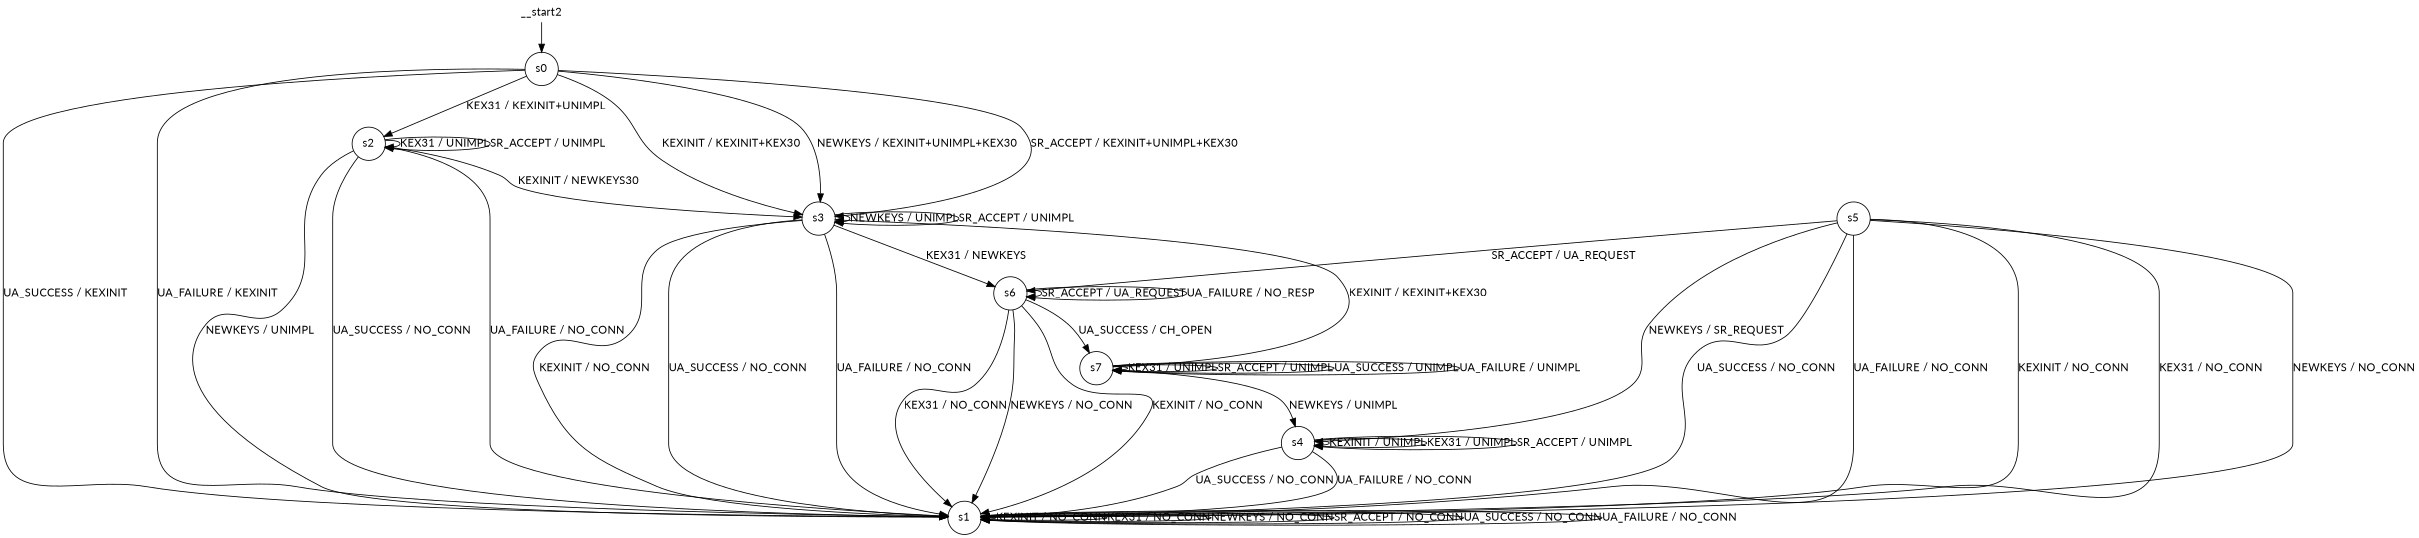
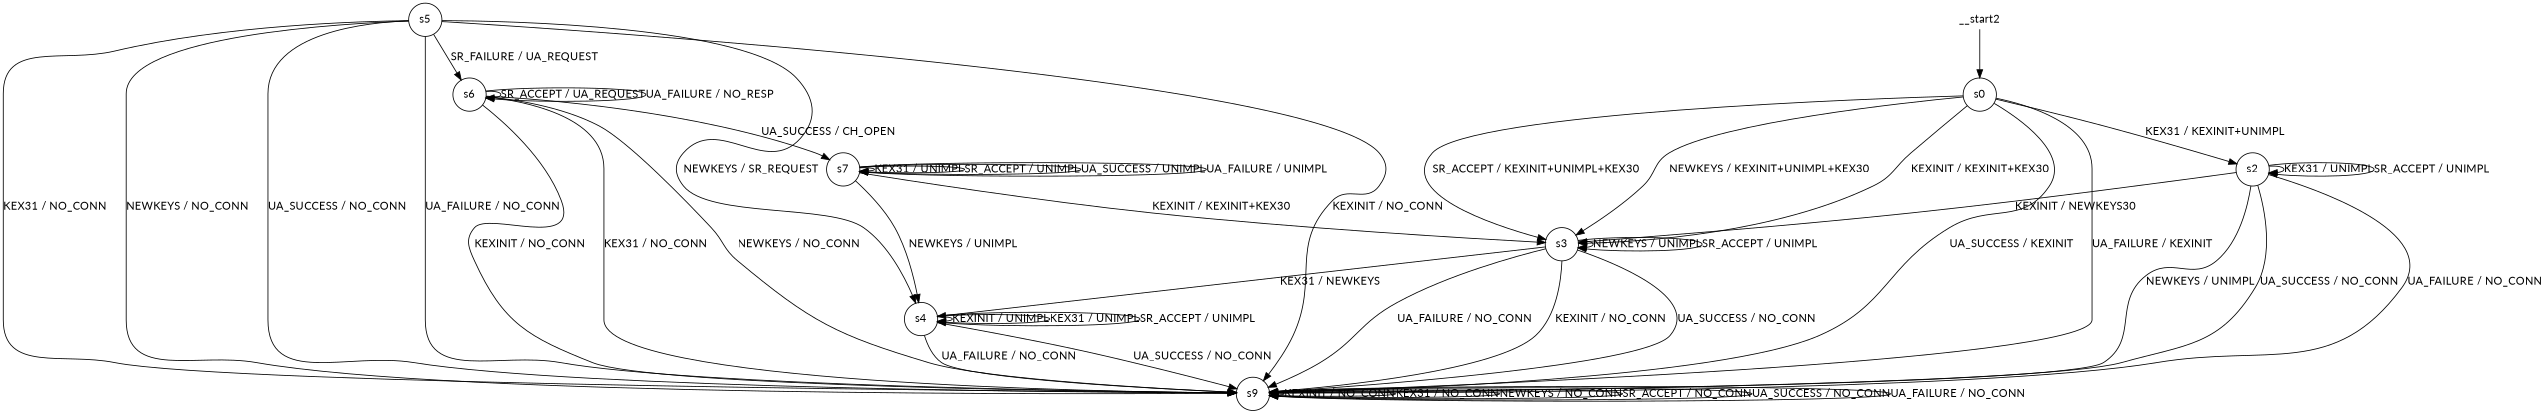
edge "s3" -> "s6": now "s3" -> "s4"
edge "s5" -> "s6": label "SR_ACCEPT / UA_REQUEST" -> "SR_FAILURE / UA_REQUEST"
node "s1": label "s1" -> "s9"
